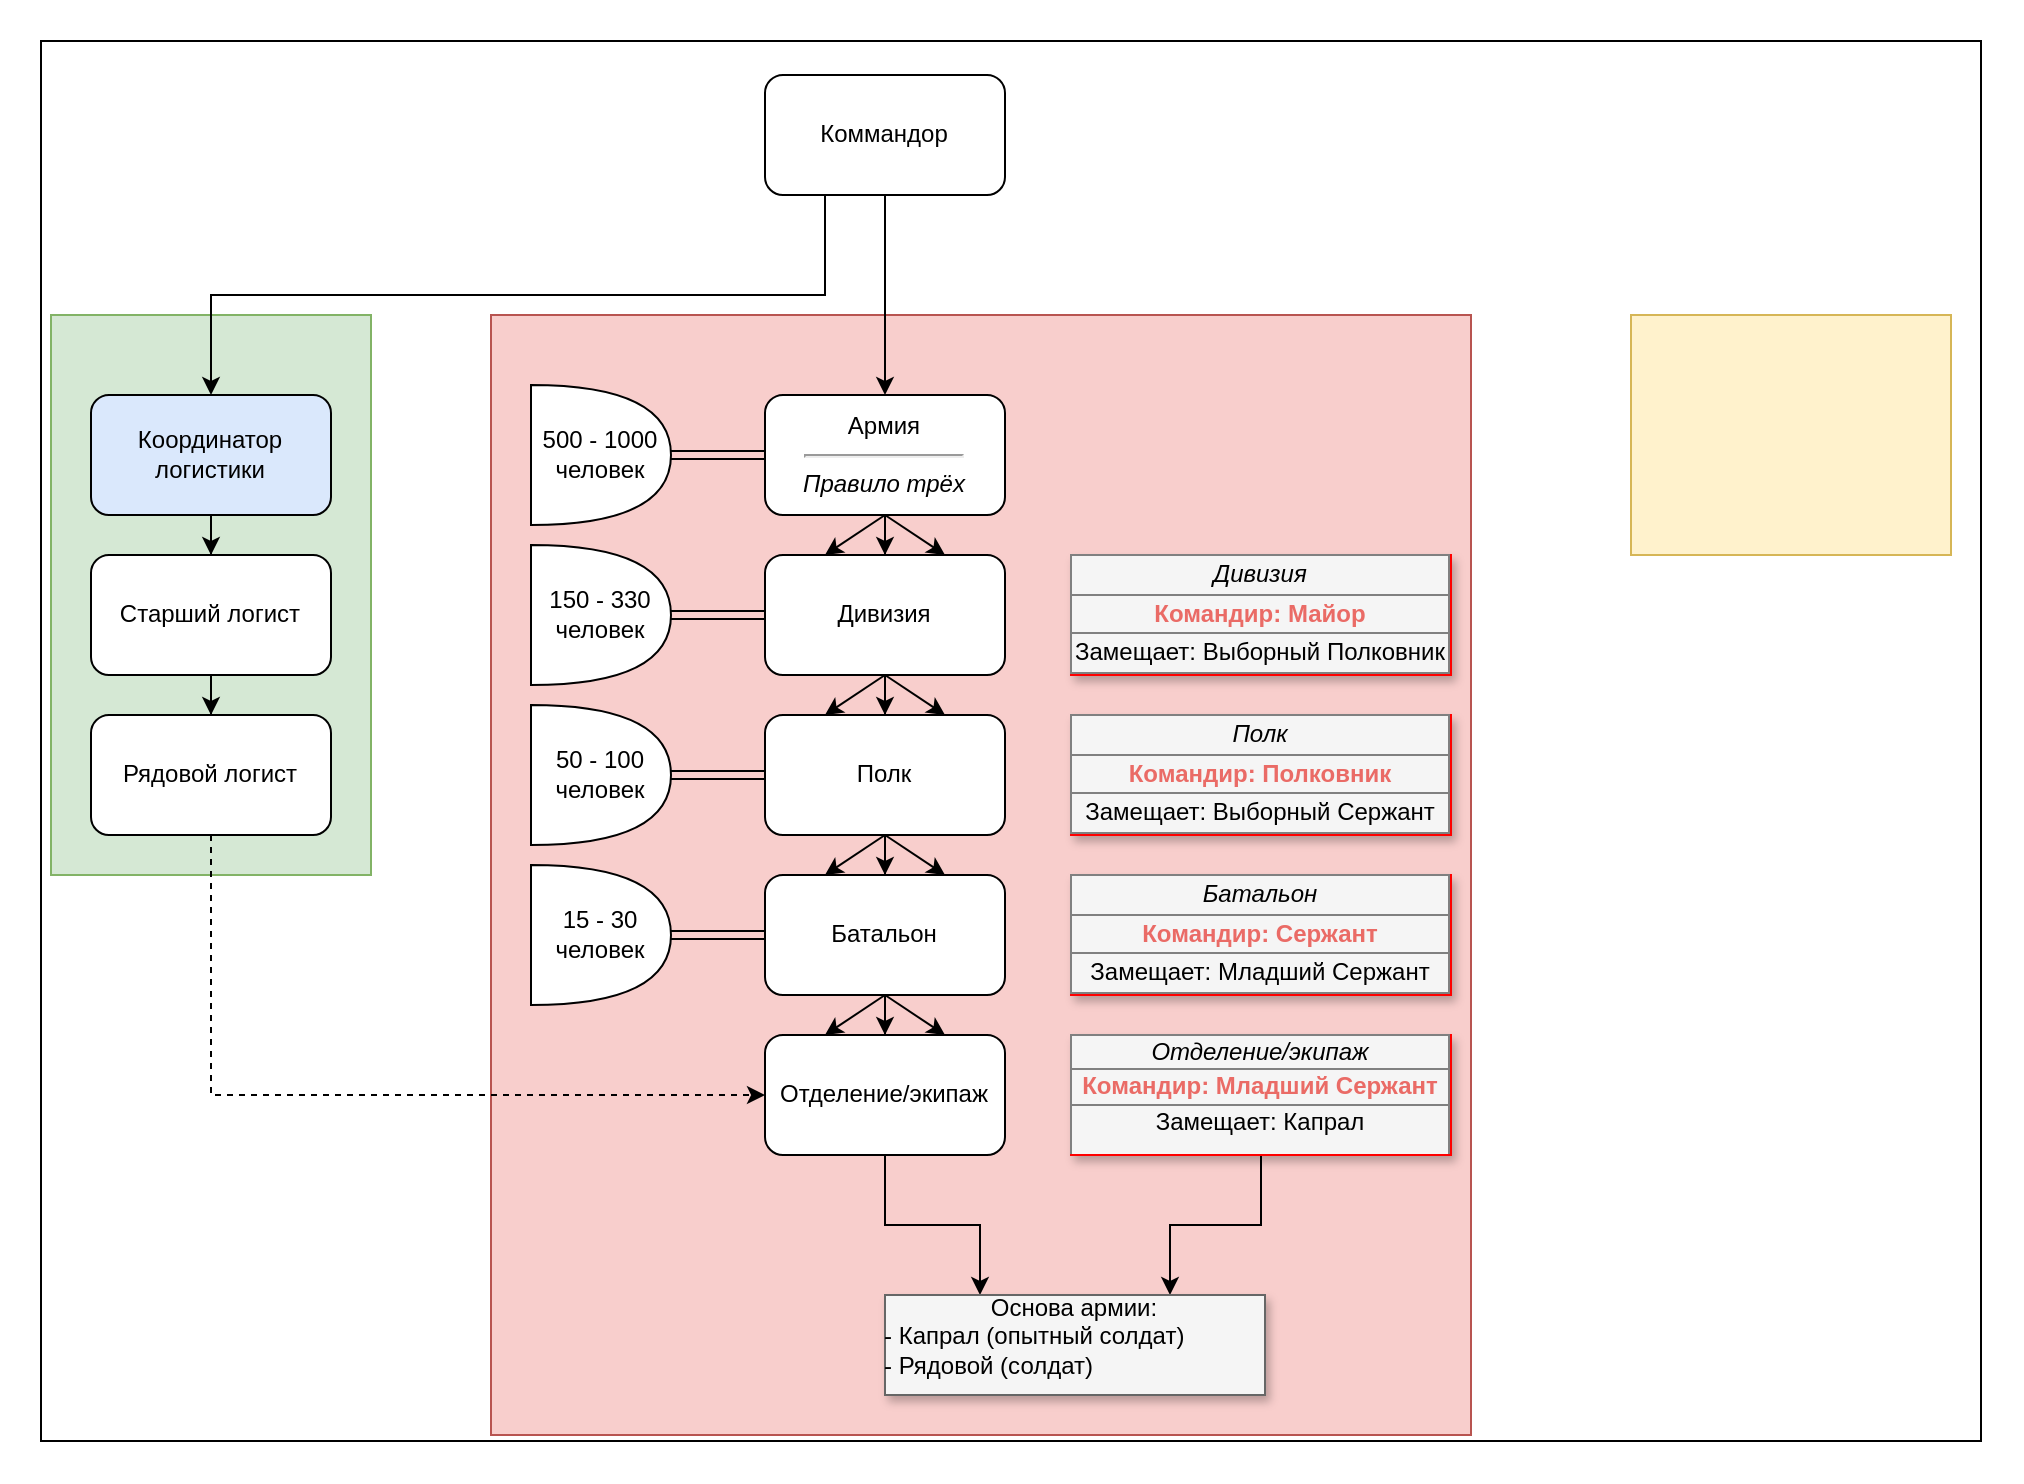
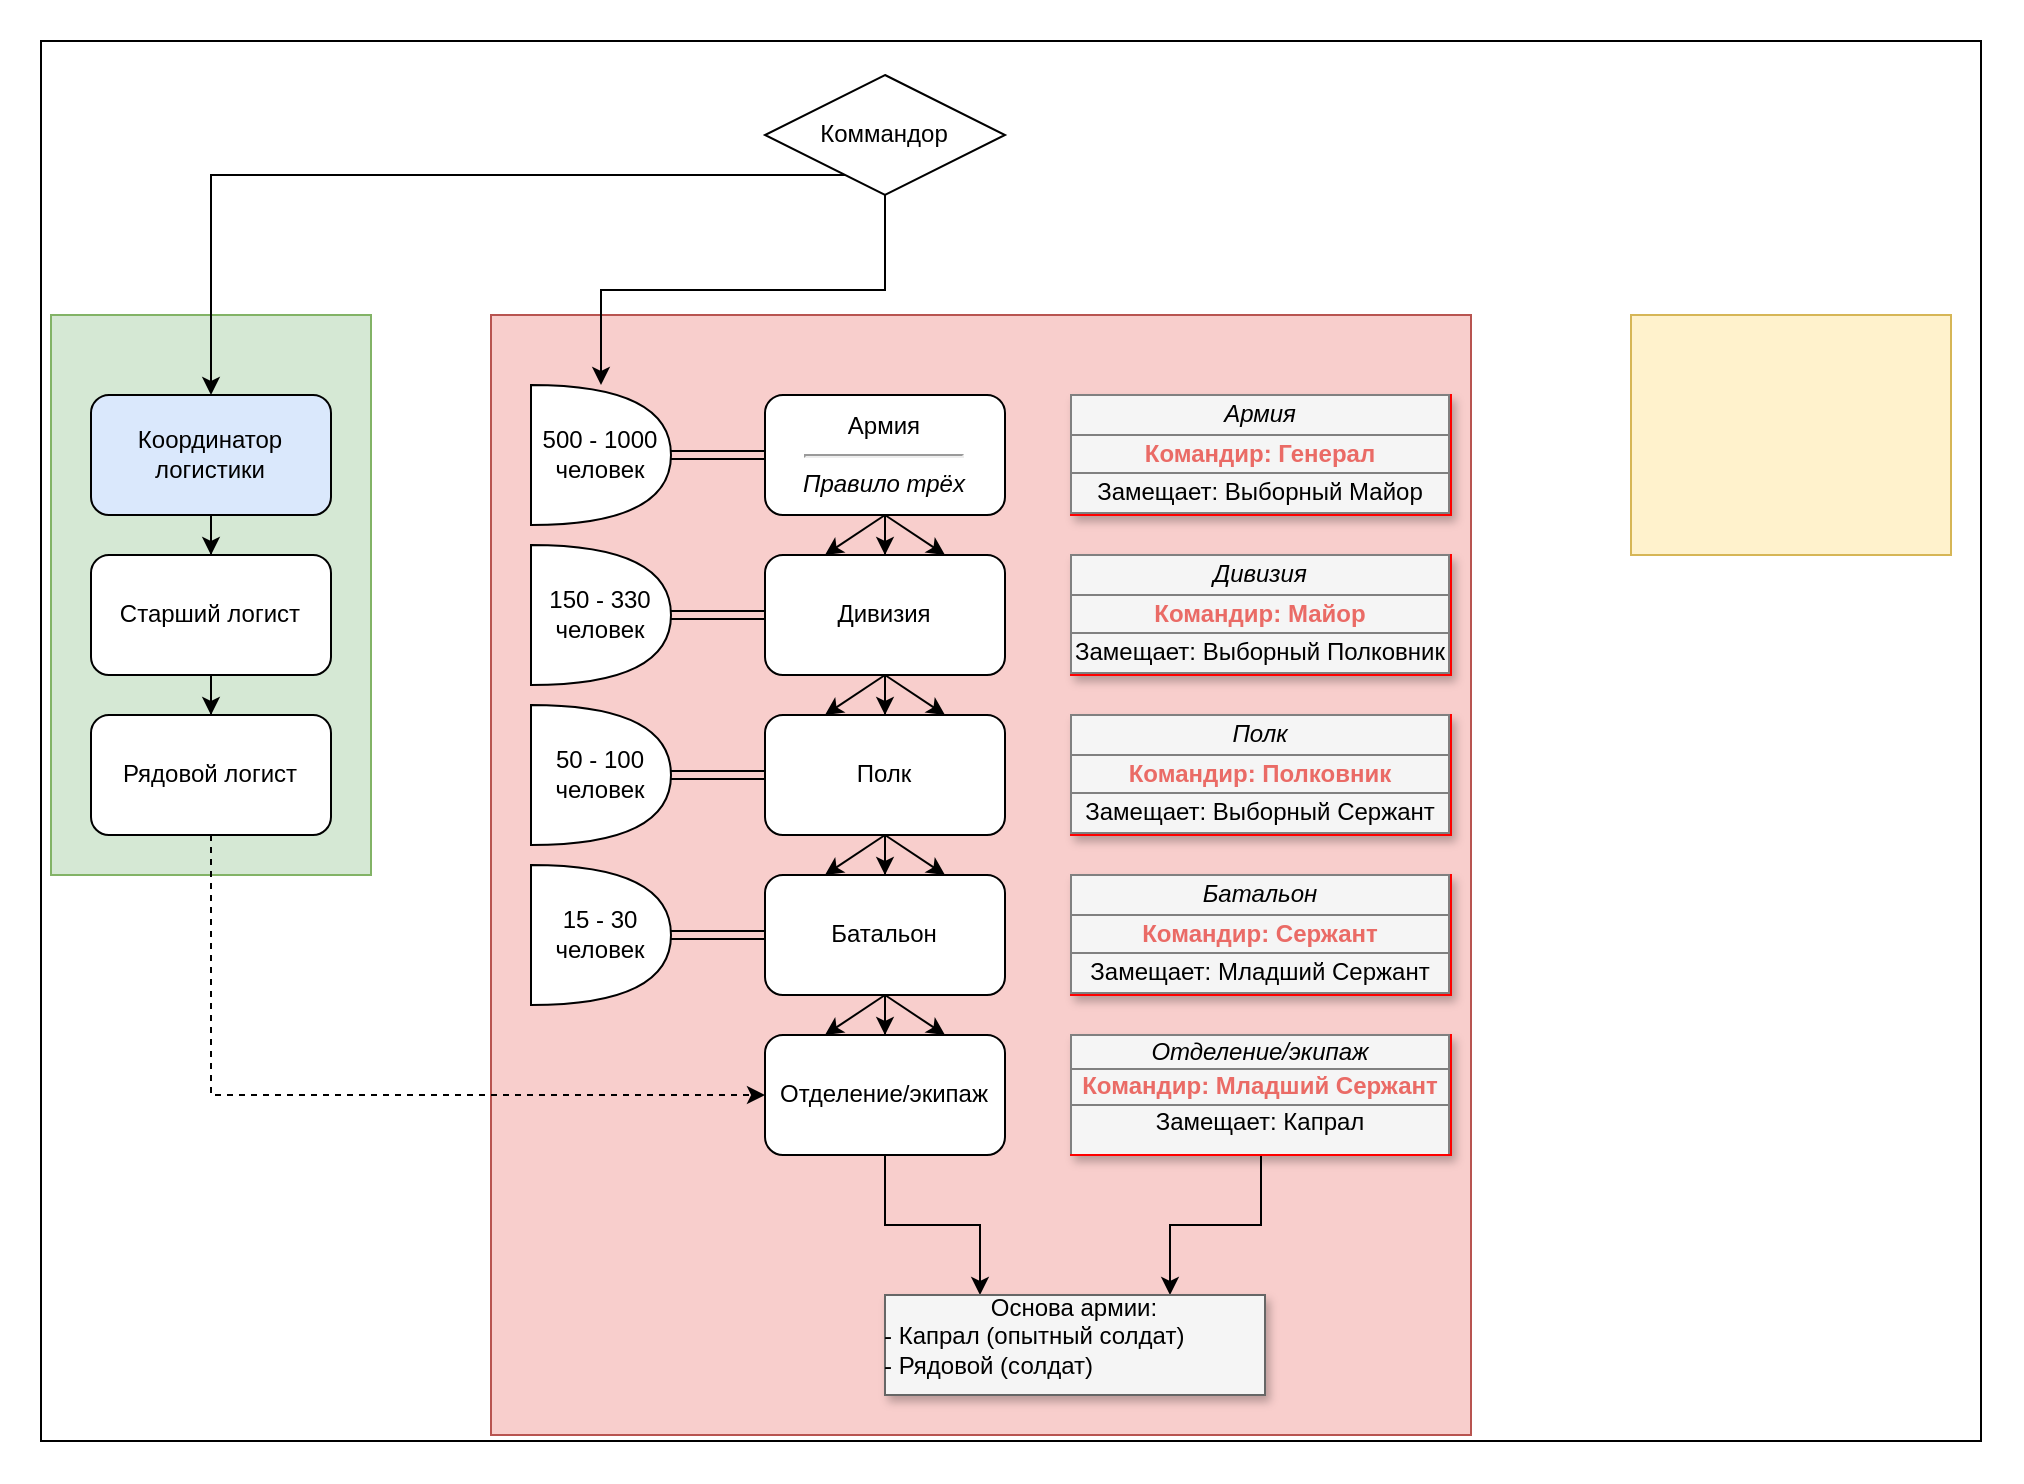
node "Коммандор": shape rounded rectangle -> diamond
edge "Коммандор" -> "Армия Правило трёх": now "Коммандор" -> "500 - 1000 человек"
node "Армия Командир: Генерал Замещает: Выборный Майор": added
